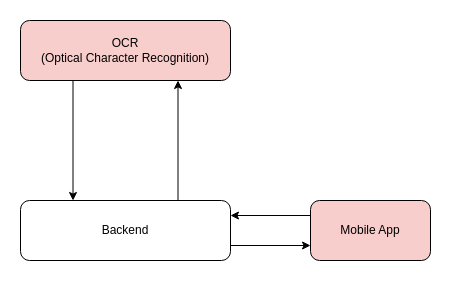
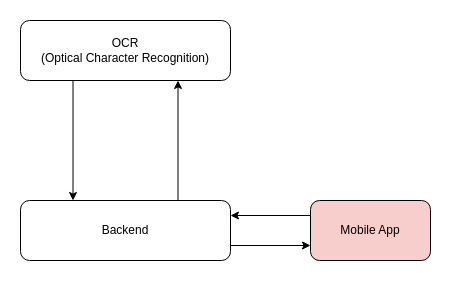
node "OCR (Optical Character Recognition)": fillcolor #f8cecc -> #ffffff
